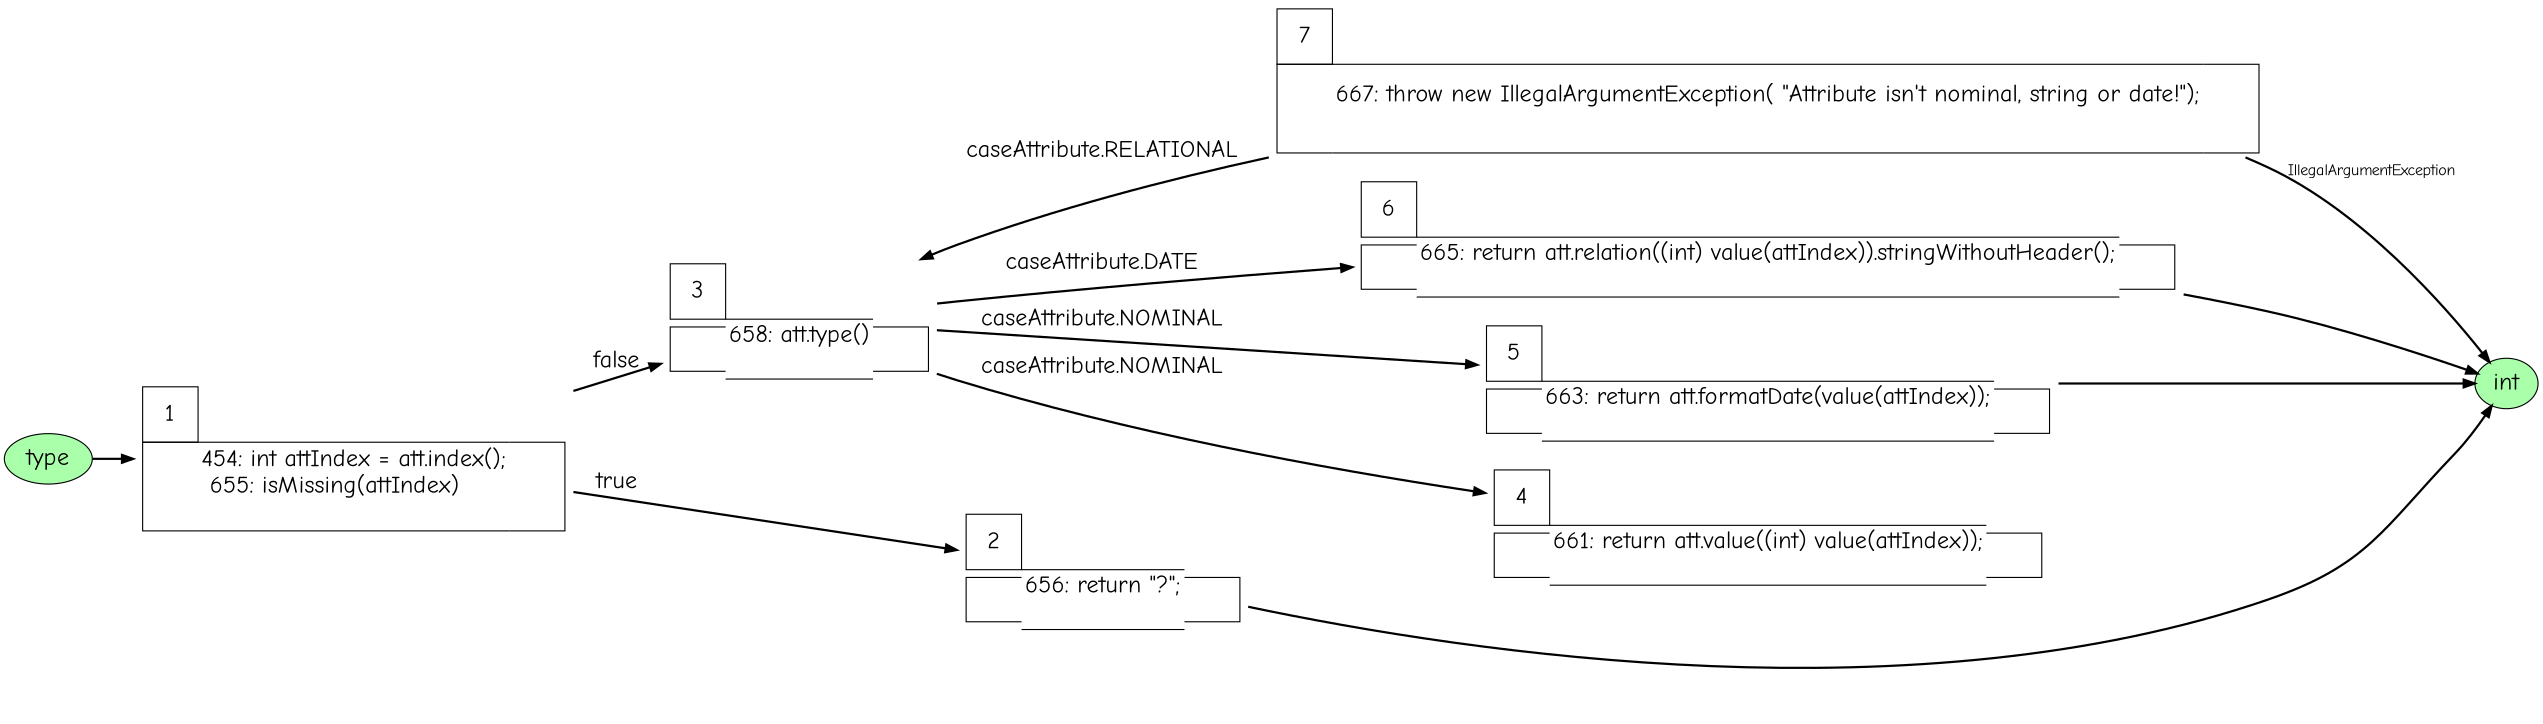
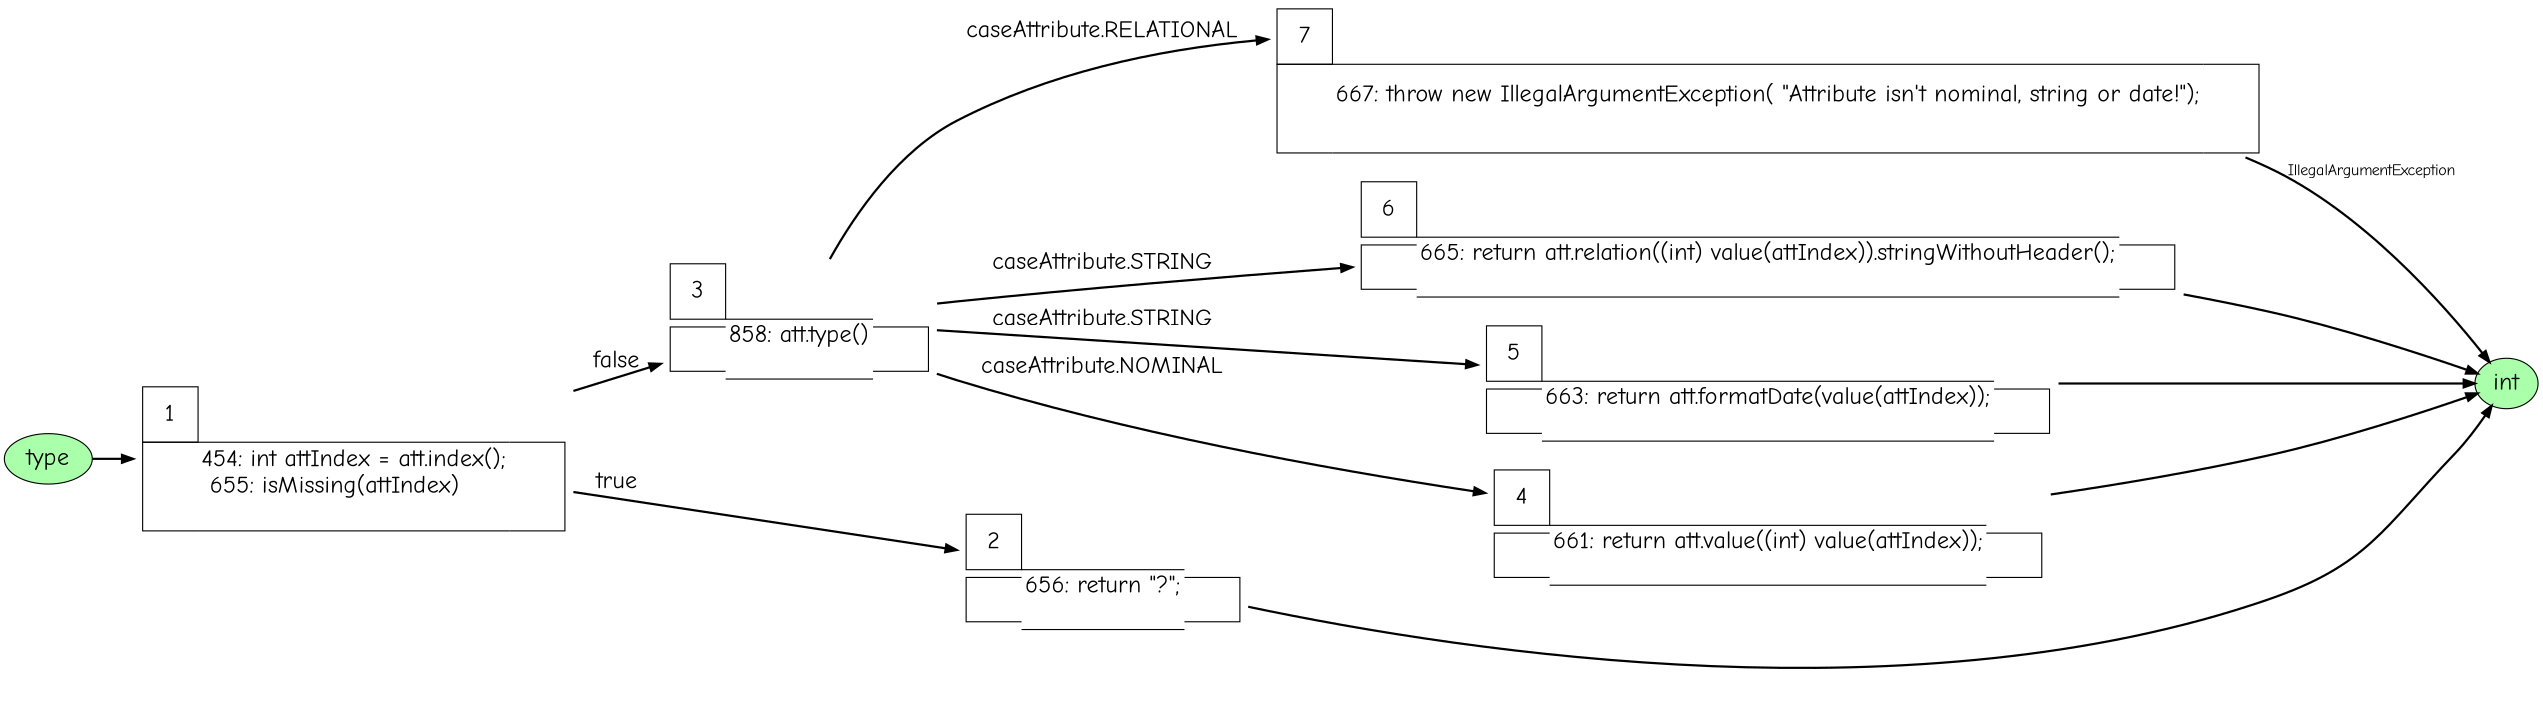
edge "7" -> "3": reversed
edge "3" -> "6": label "caseAttribute.DATE" -> "caseAttribute.STRING"
edge "3" -> "5": label "caseAttribute.NOMINAL" -> "caseAttribute.STRING"
node "3": text "658: att.type()" -> "858: att.type()"
edge "4" -> "int": added
